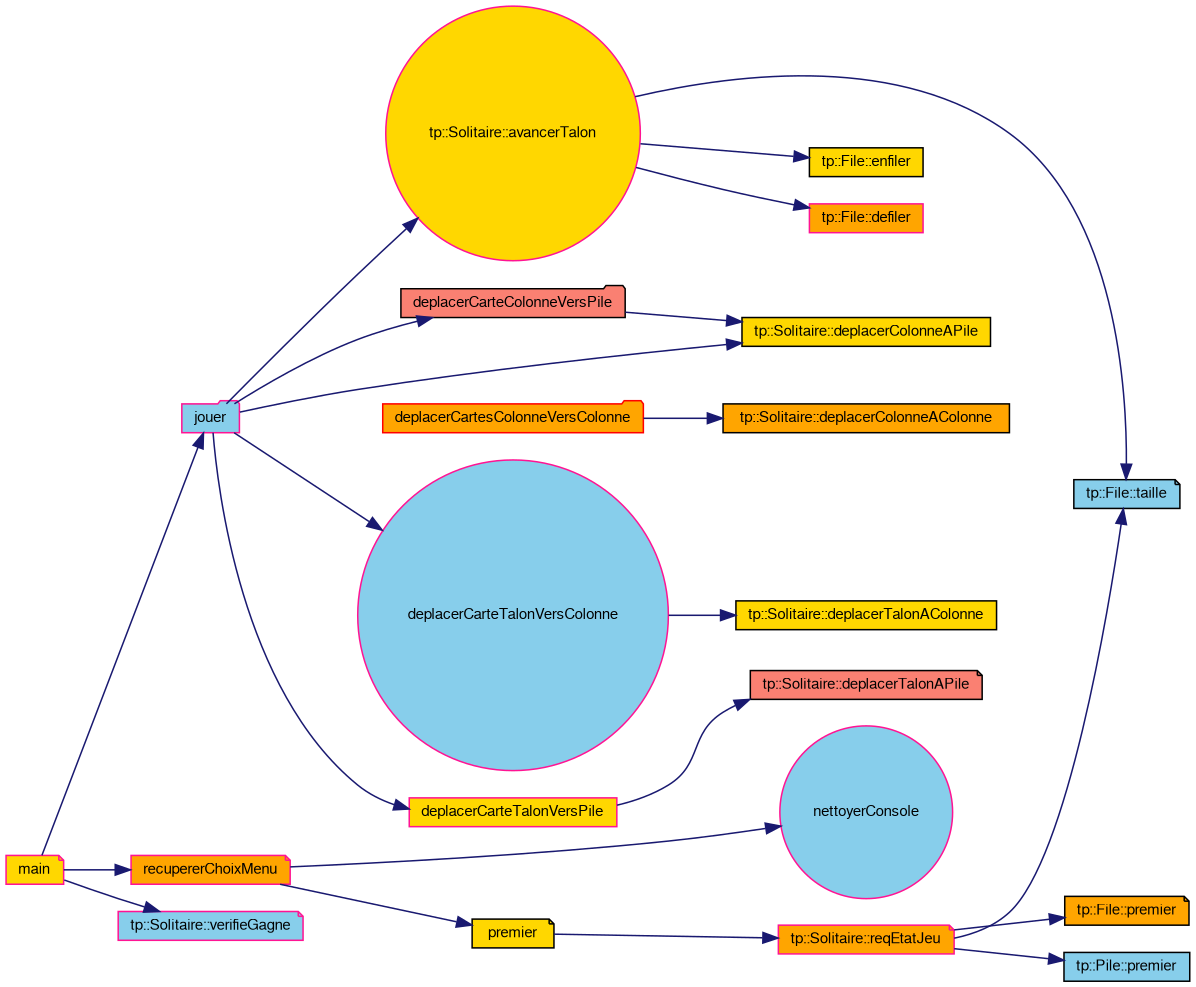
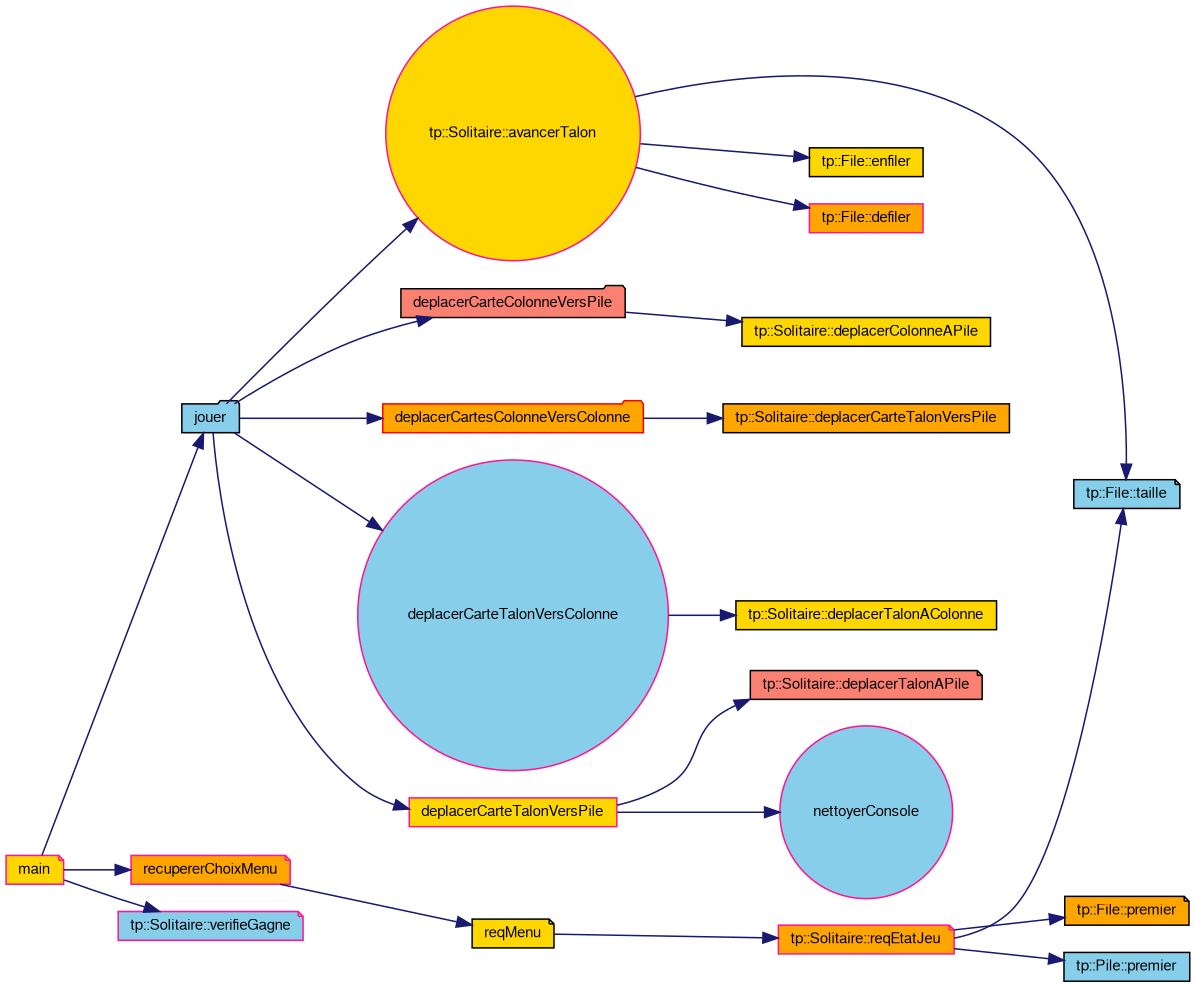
edge "jouer" -> "tp::Solitaire::deplacerColonneAPile": now "jouer" -> "deplacerCartesColonneVersColonne"
node "jouer": color deeppink -> black
node "tp::Solitaire::deplacerColonneAColonne": label "tp::Solitaire::deplacerColonneAColonne" -> "tp::Solitaire::deplacerCarteTalonVersPile"
edge "recupererChoixMenu" -> "nettoyerConsole": now "deplacerCarteTalonVersPile" -> "nettoyerConsole"
node "premier": label "premier" -> "reqMenu"
